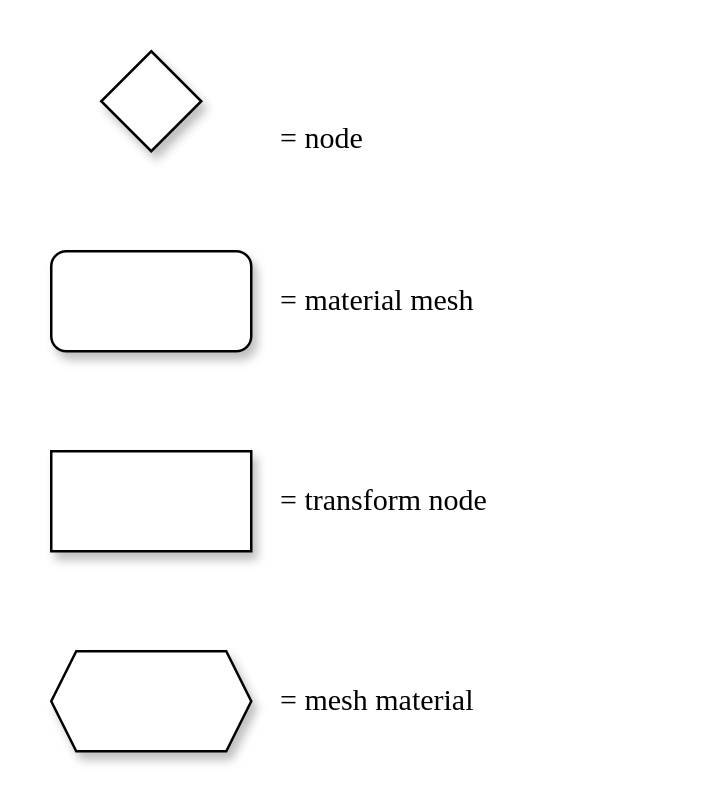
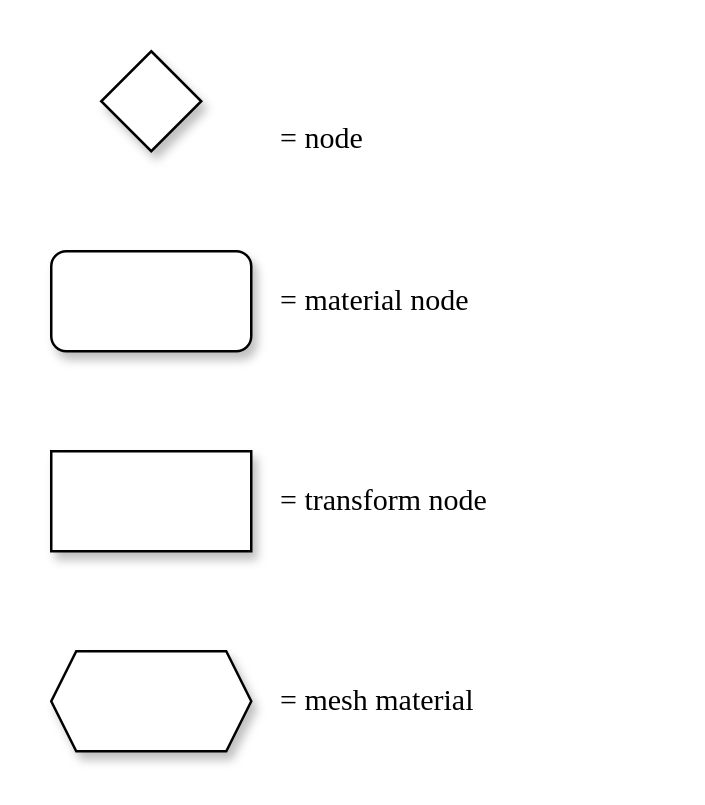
node "= material mesh": label "= material mesh" -> "= material node"
